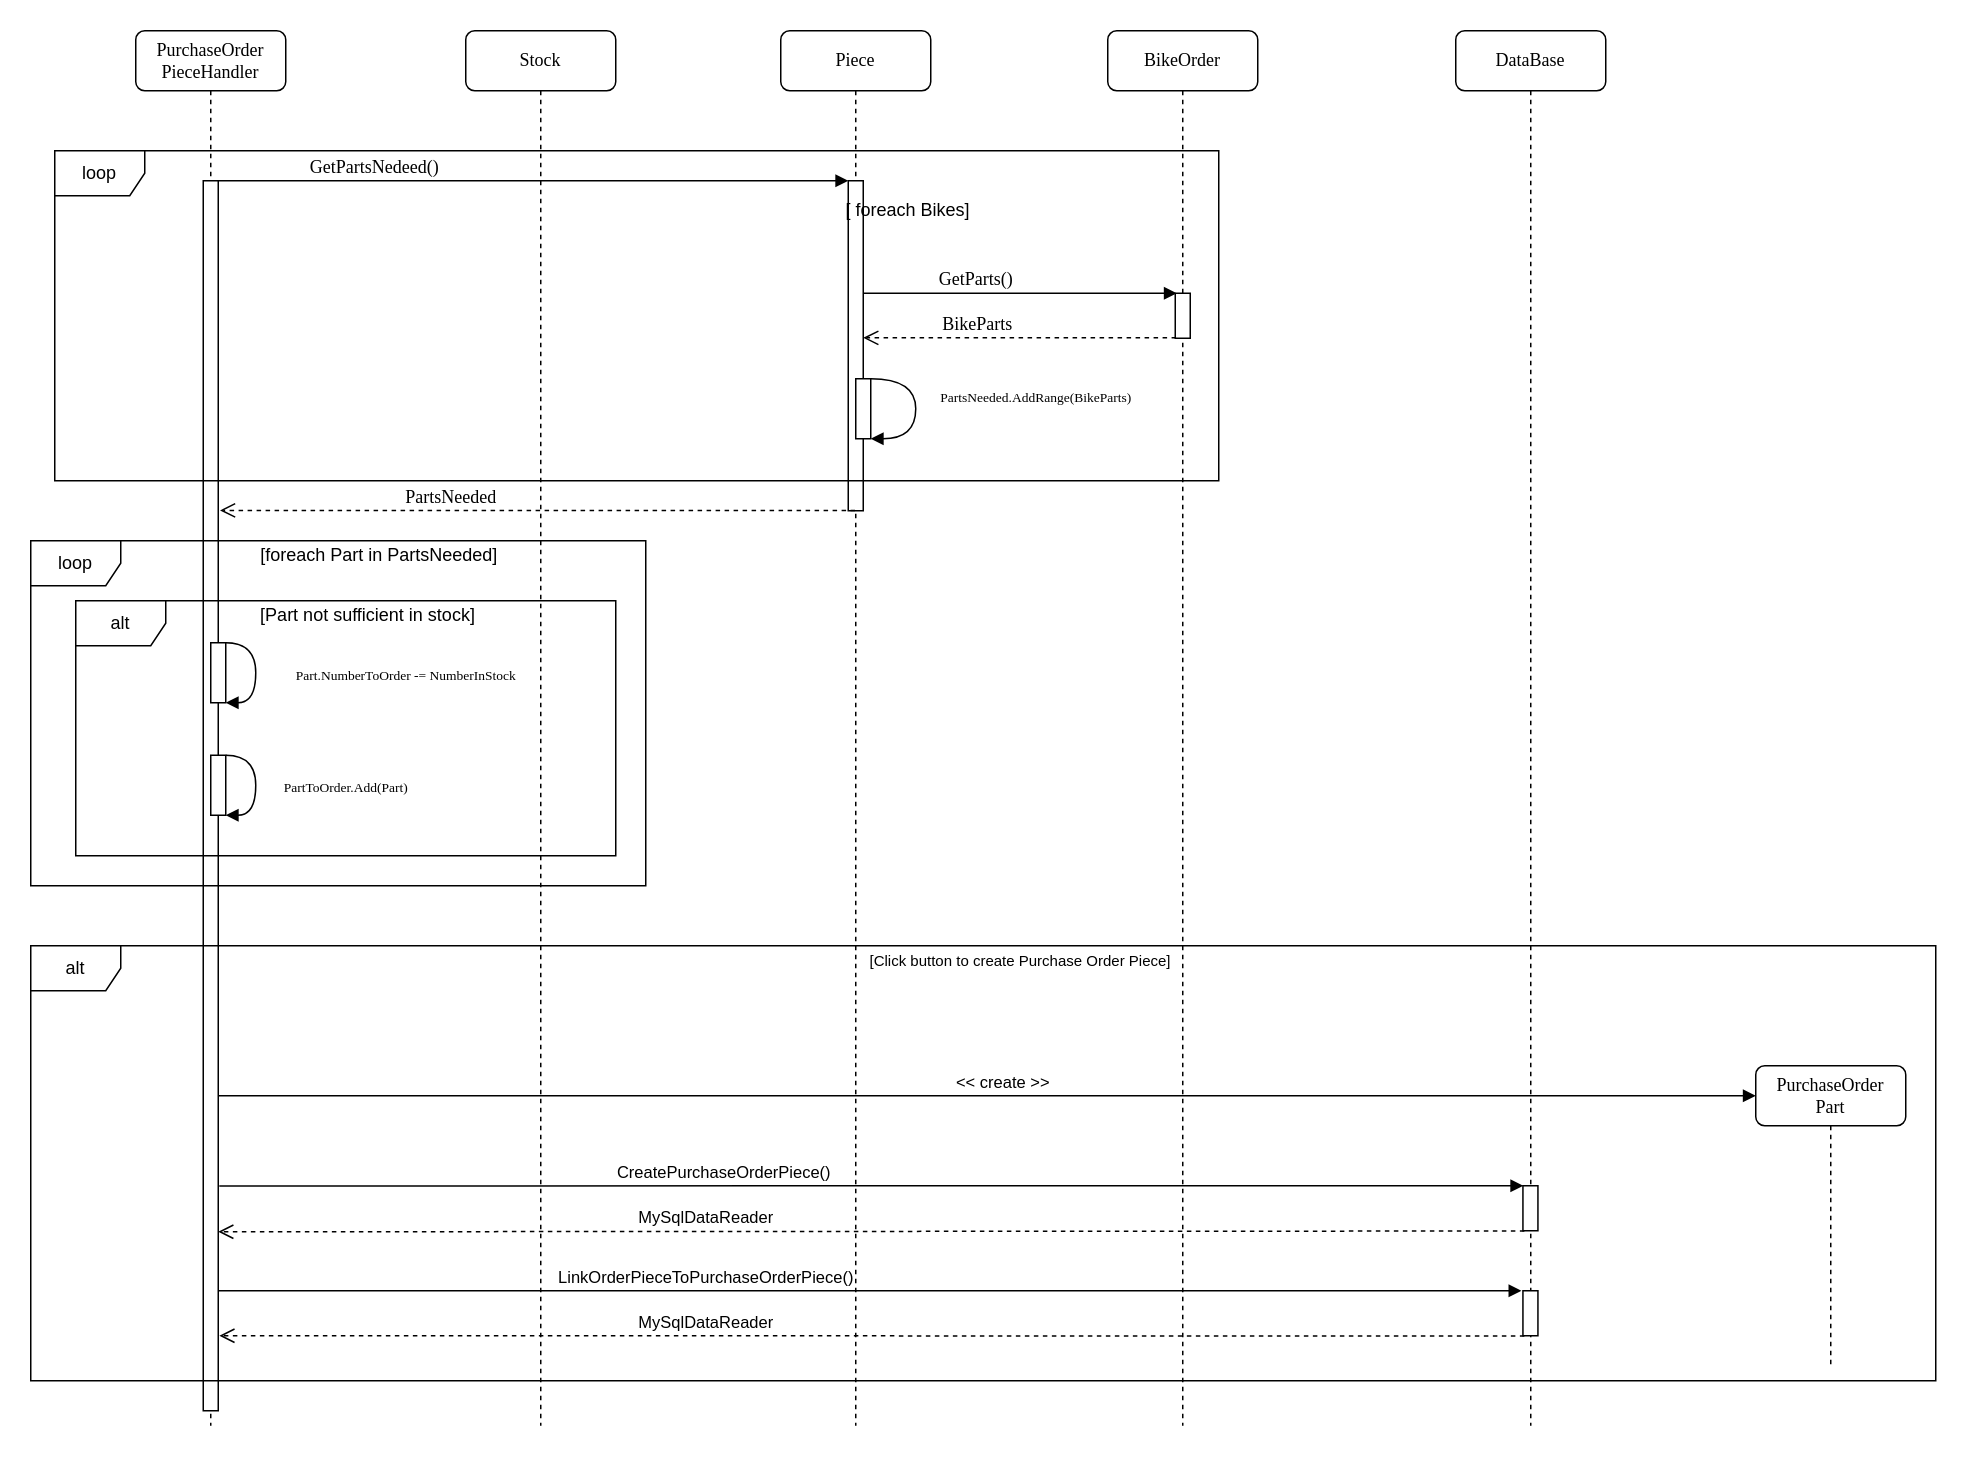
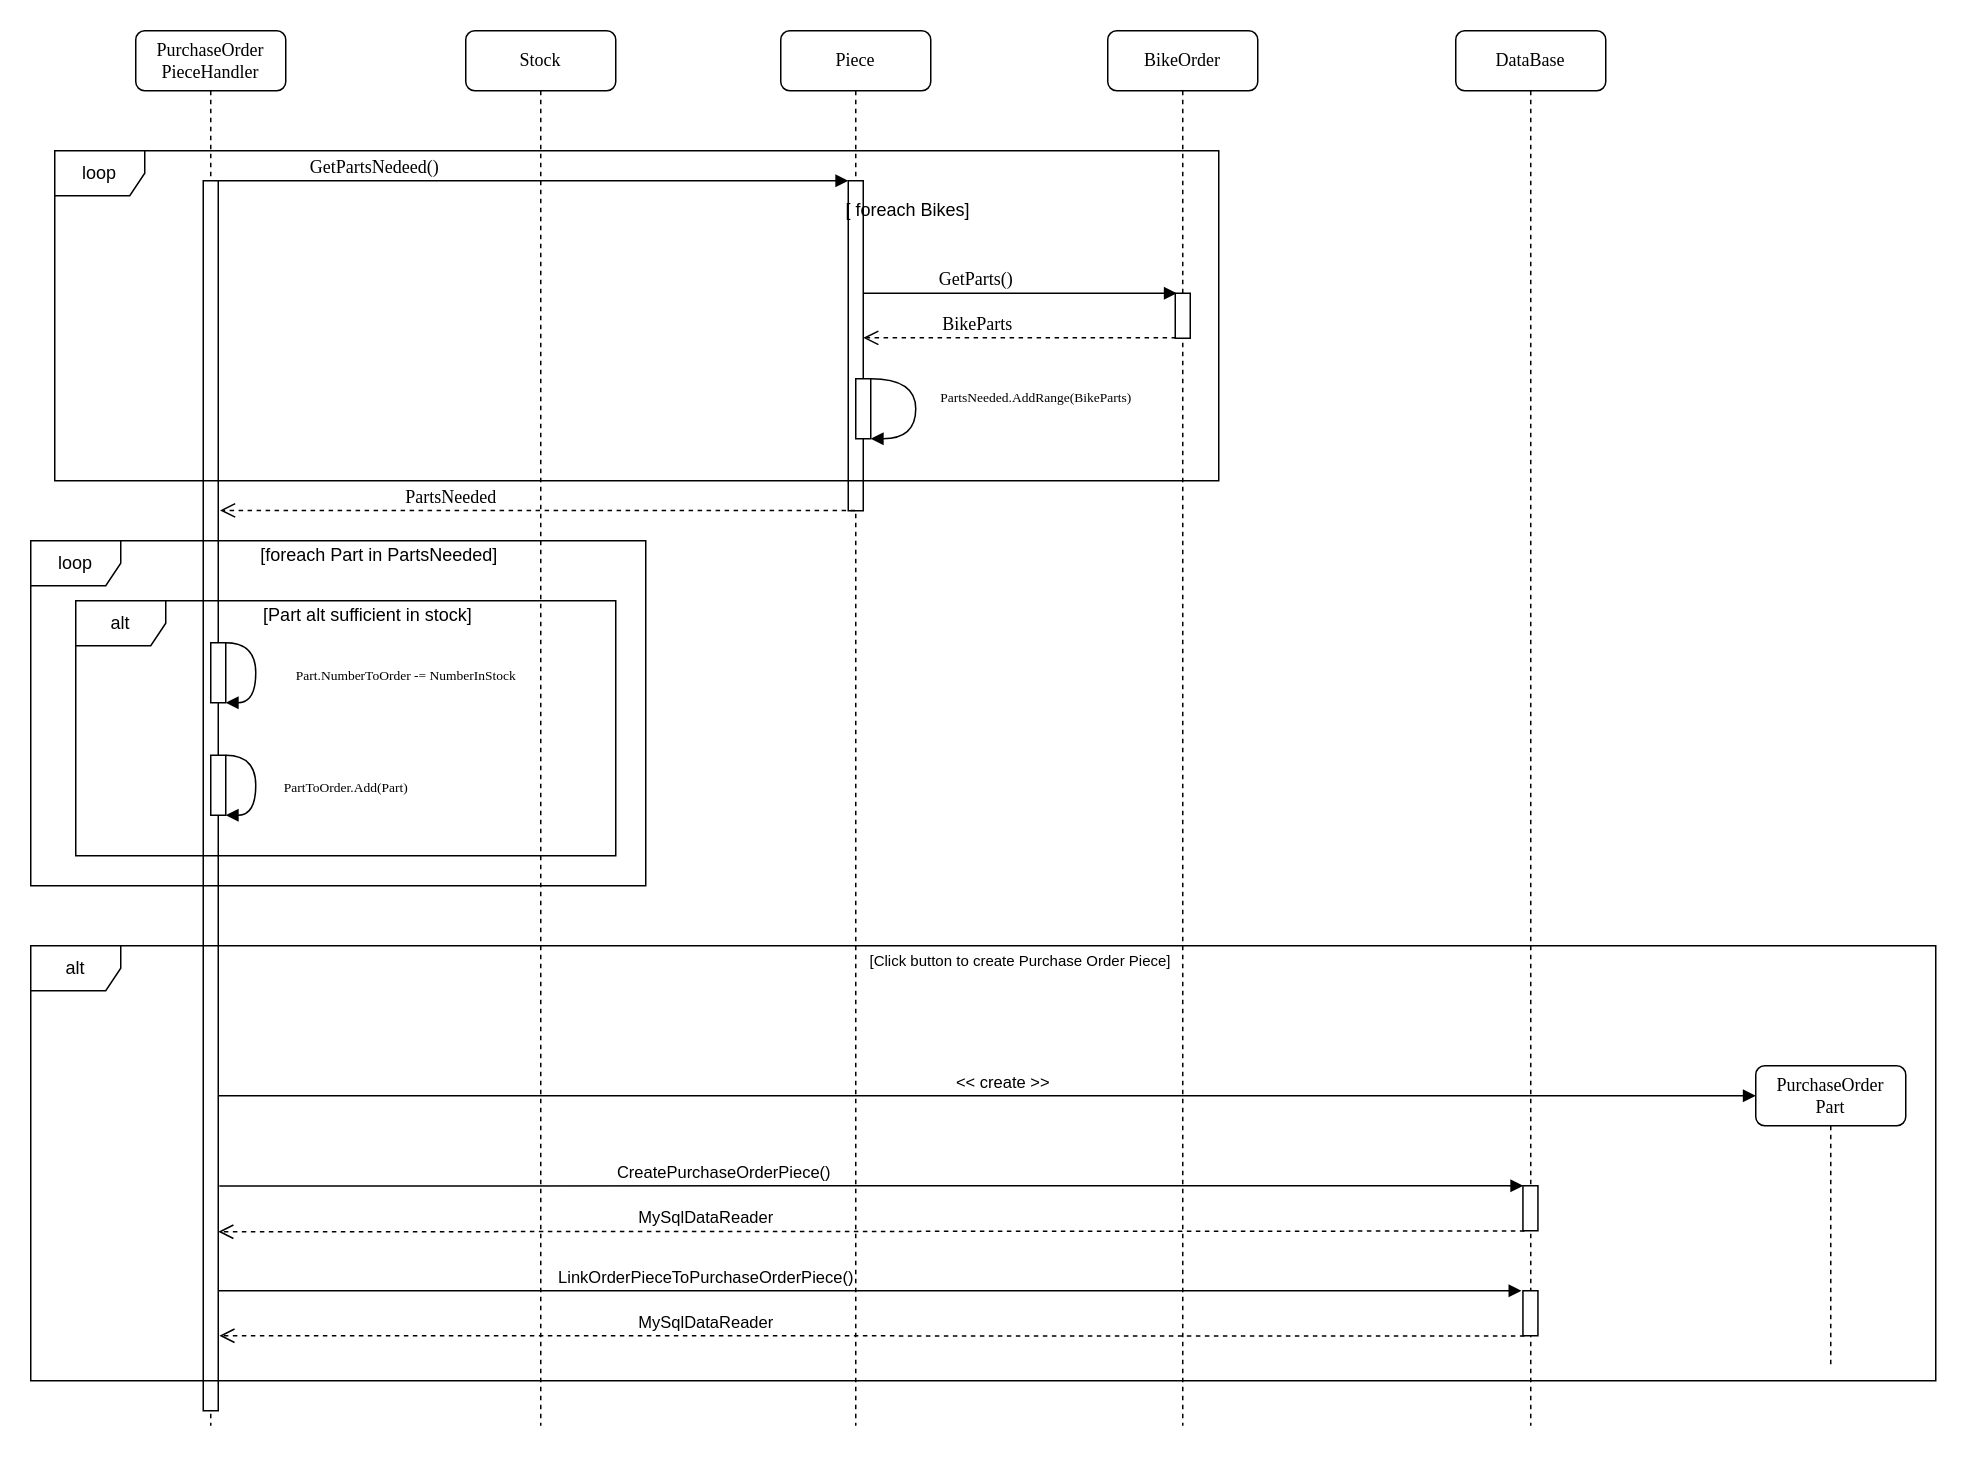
node "[Part not sufficient in stock]": label "[Part not sufficient in stock]" -> "[Part alt sufficient in stock]"
